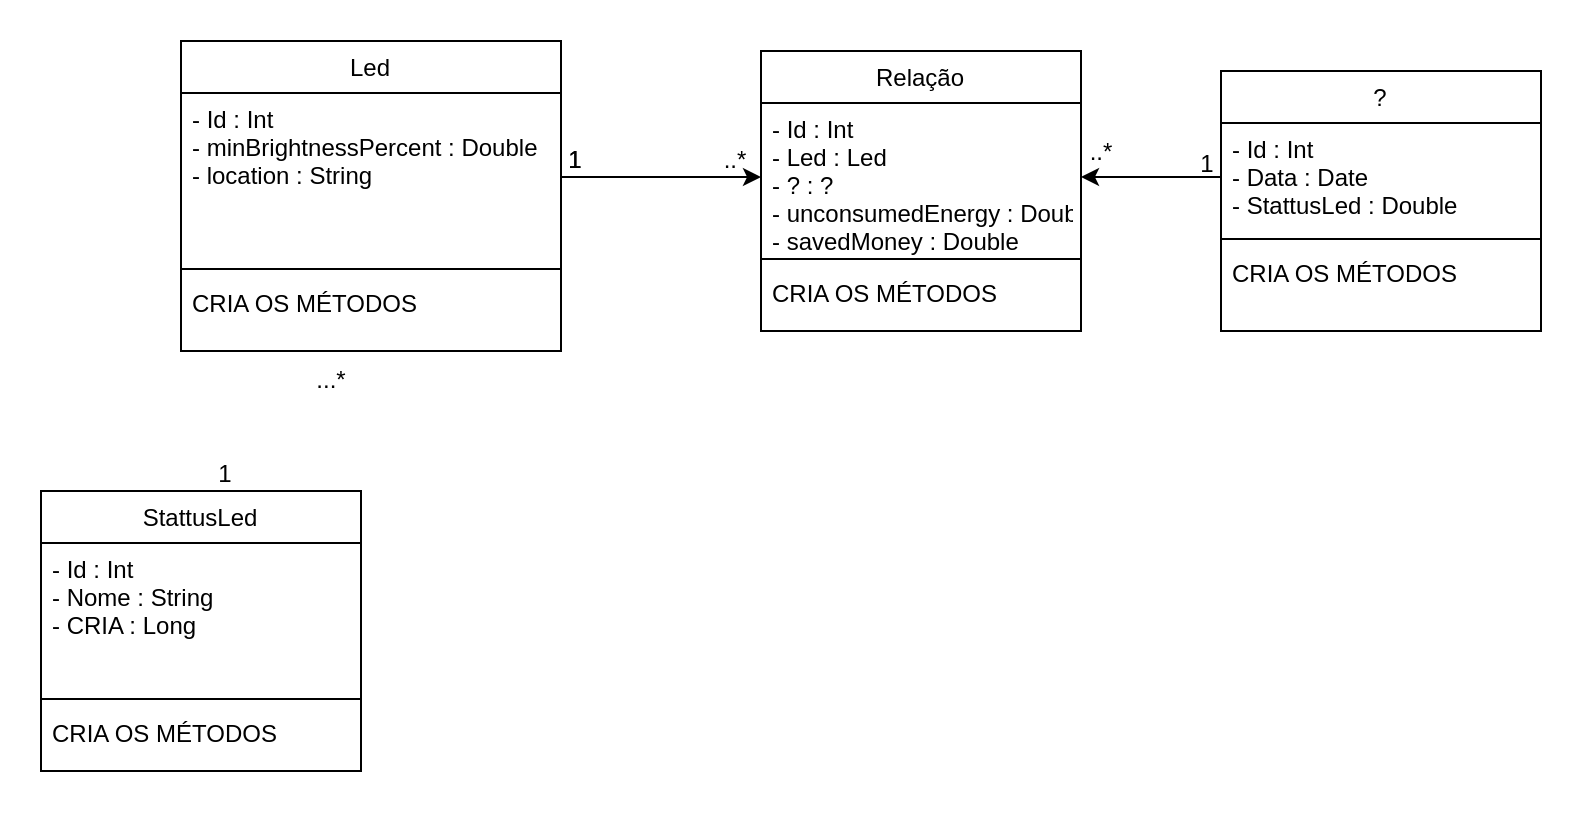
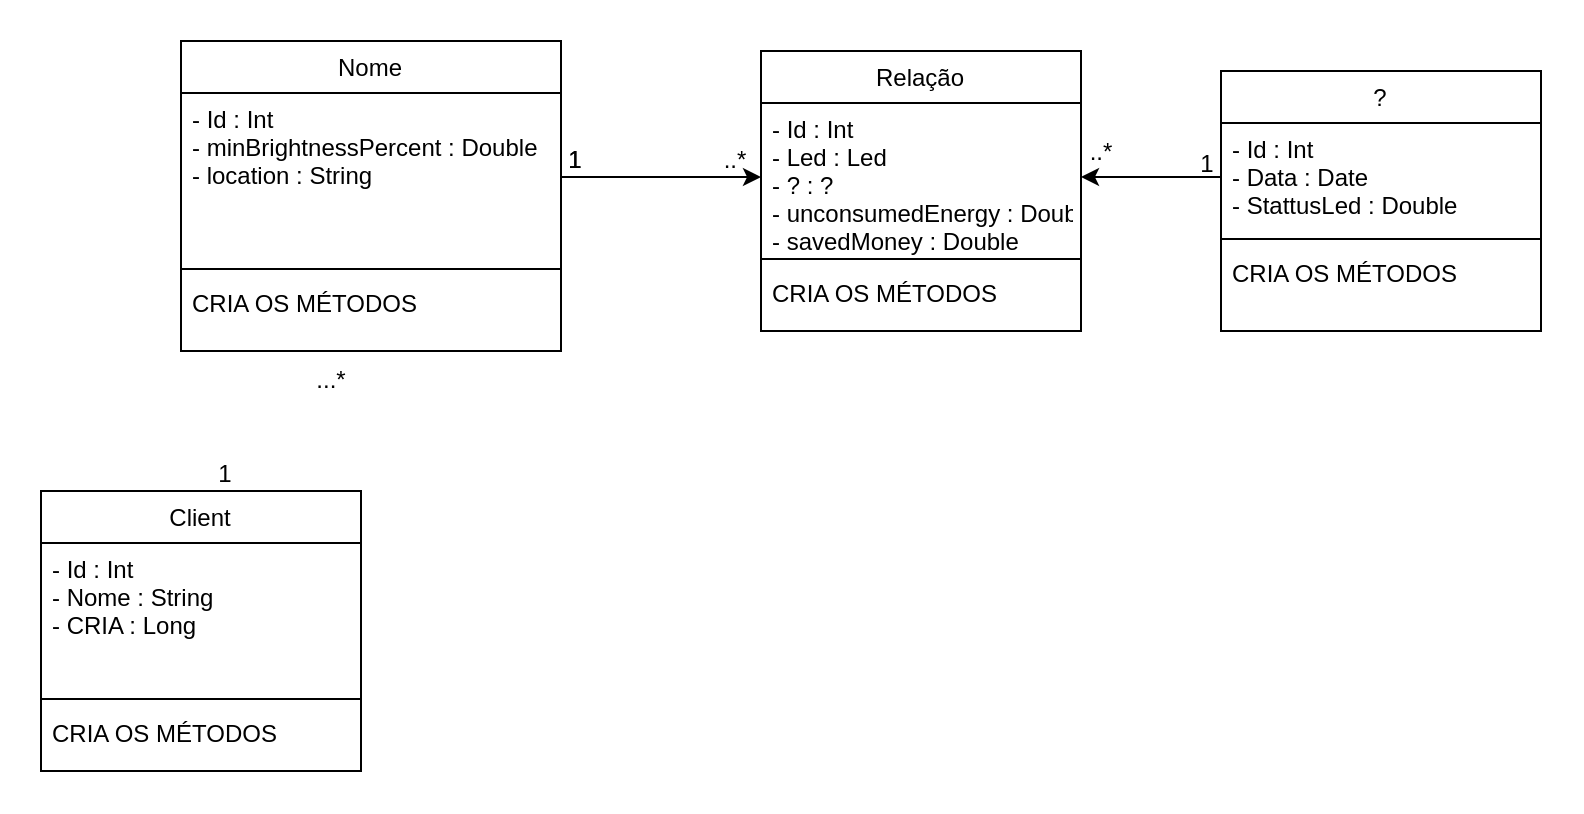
node "Led": label "Led" -> "Nome"
node "StattusLed": label "StattusLed" -> "Client"
